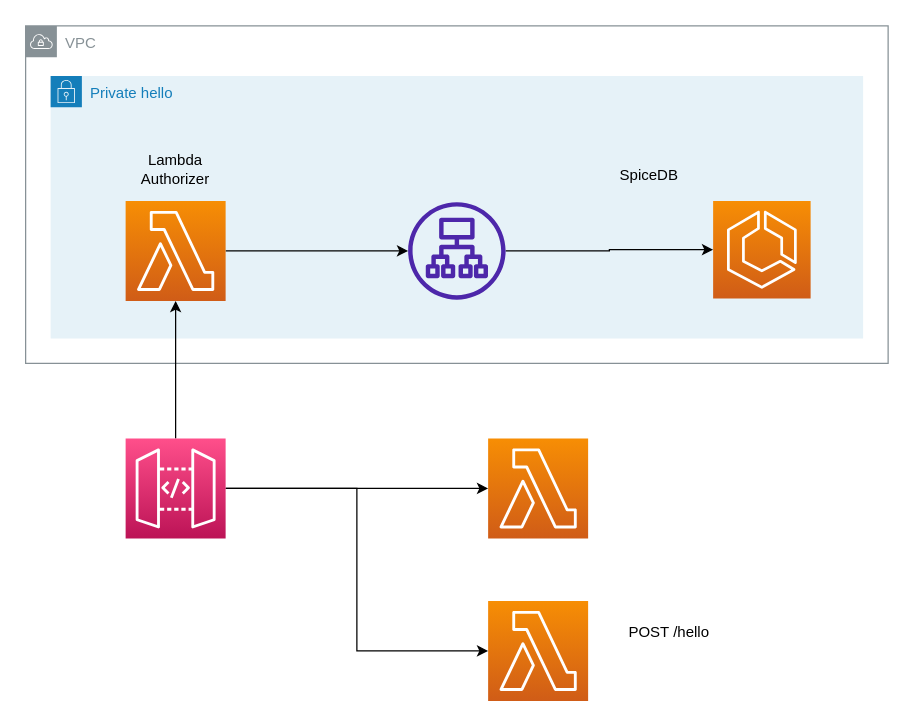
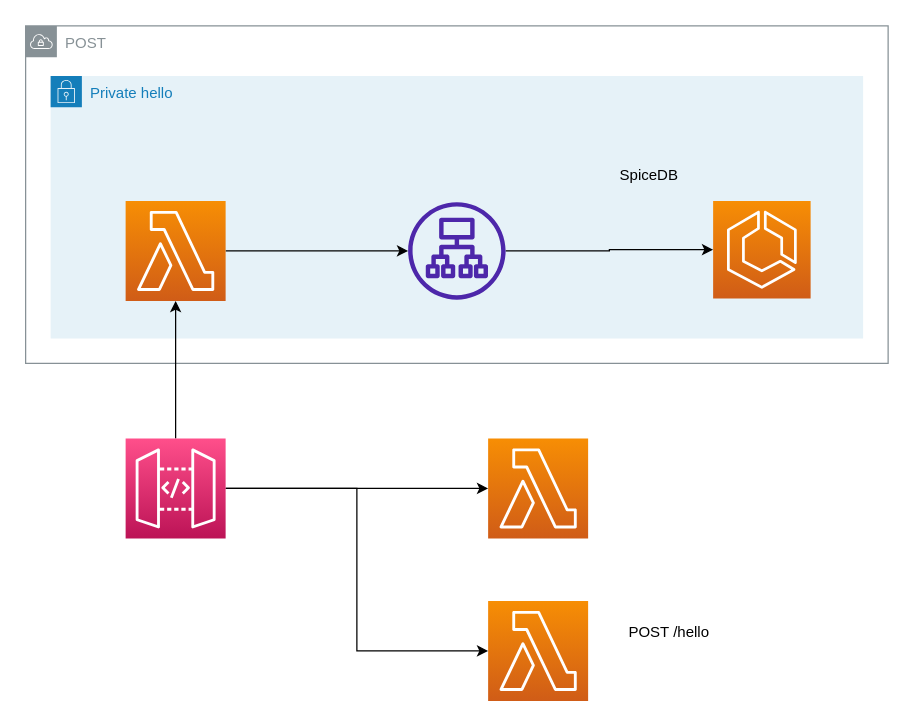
node "VPC": label "VPC" -> "POST"
node "Lambda Authorizer": removed
